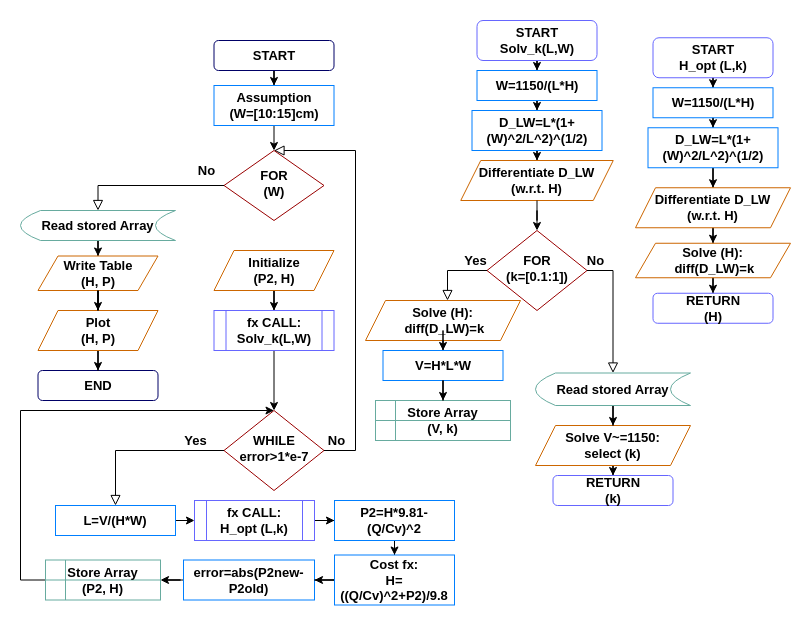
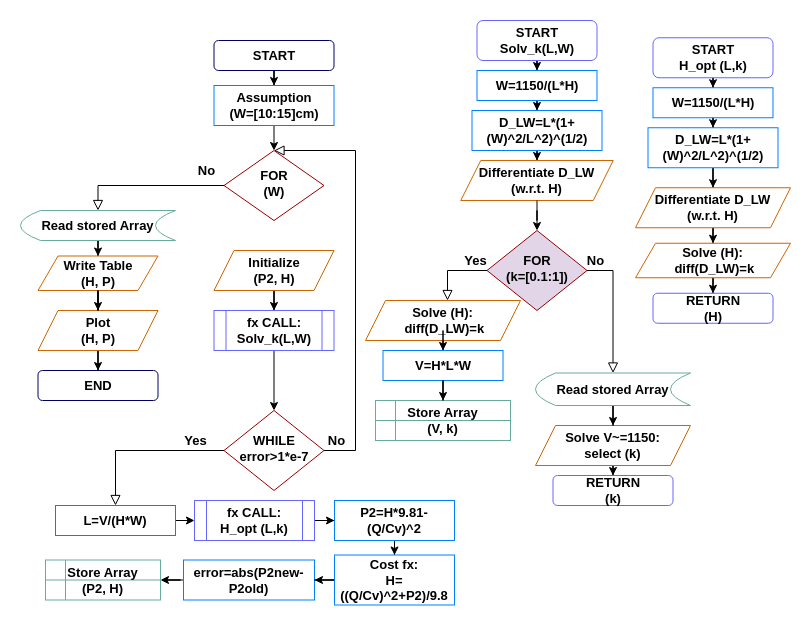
node "FOR (k=[0.1:1])": fillcolor #ffffff -> #e1d5e7
edge "Store Array(P2, H)" -> "WHILEerror>1*e-7": removed
